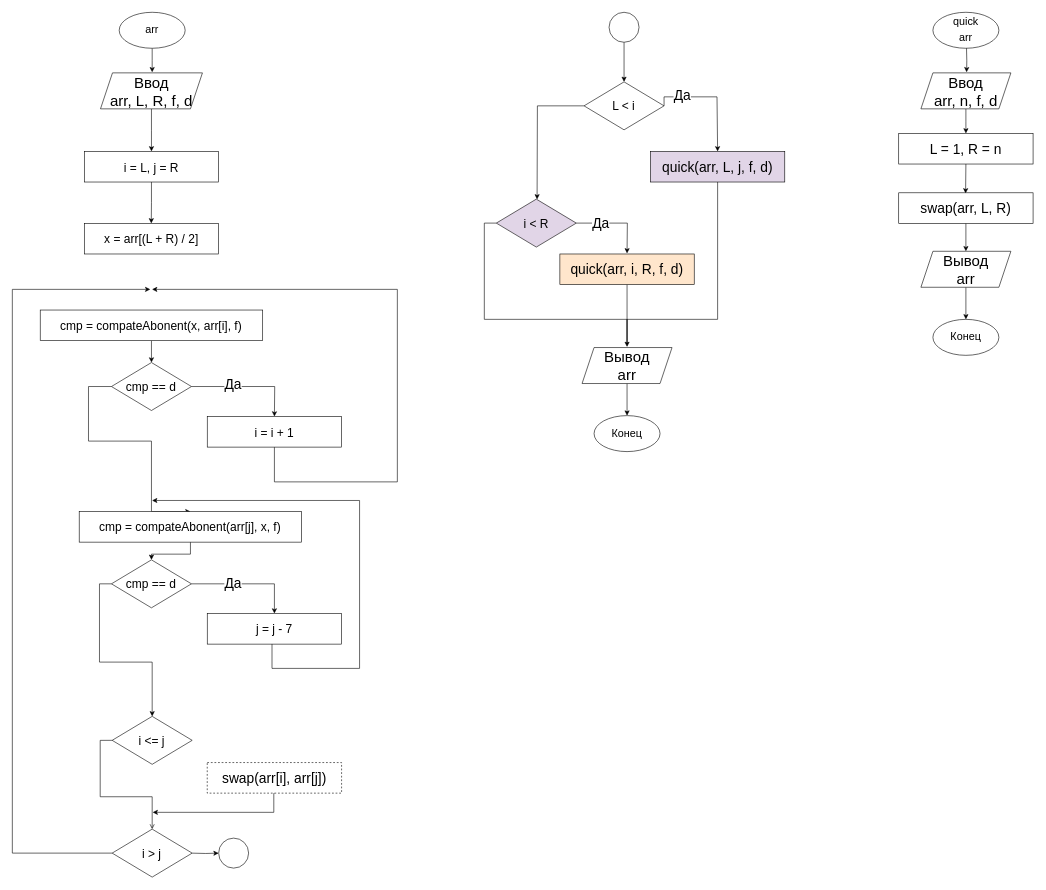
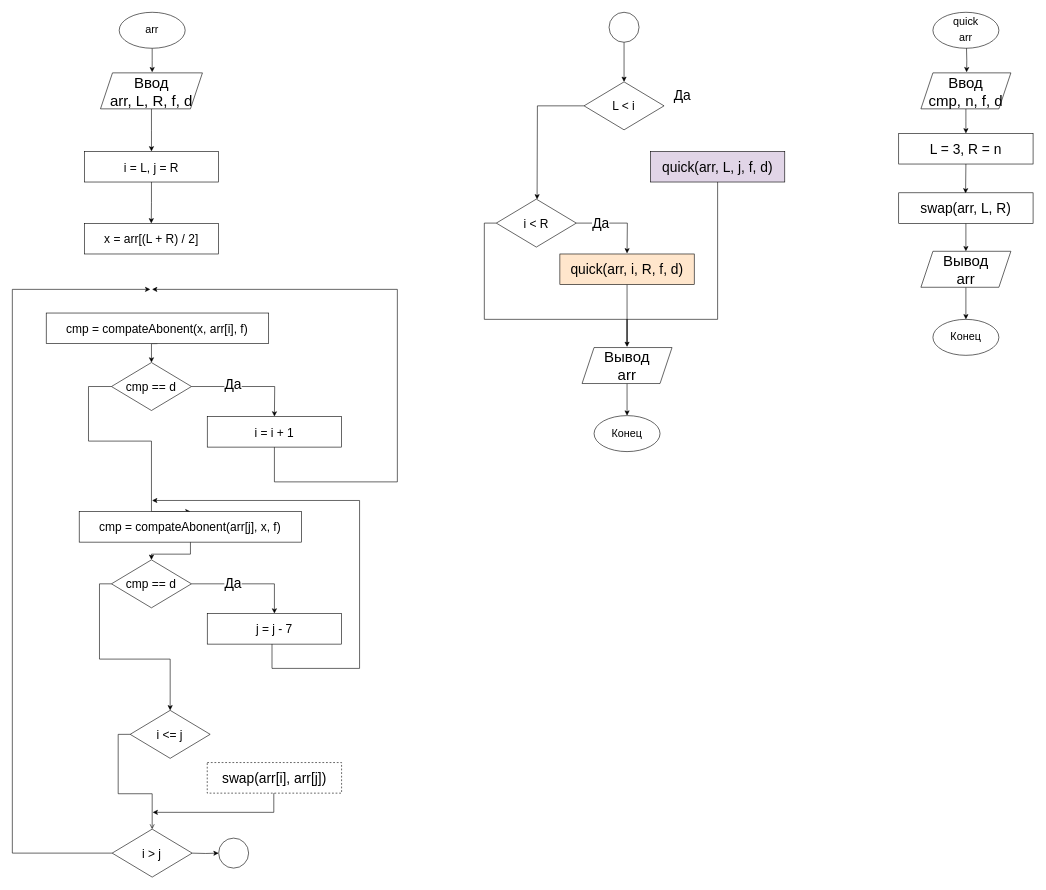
node "Ввод arr, n, f, d": label "Ввод arr, n, f, d" -> "Ввод cmp, n, f, d"
edge "L < i" -> "quick(arr, L, j, f, d)": removed
node "L = 1, R = n": label "L = 1, R = n" -> "L = 3, R = n"
node "i < R": fillcolor #e1d5e7 -> #ffffff
node "cmp = compateAbonent(x, arr[i], f)": moved (151, 325) -> (157, 328)
node "i <= j": moved (152, 741) -> (170, 735)
